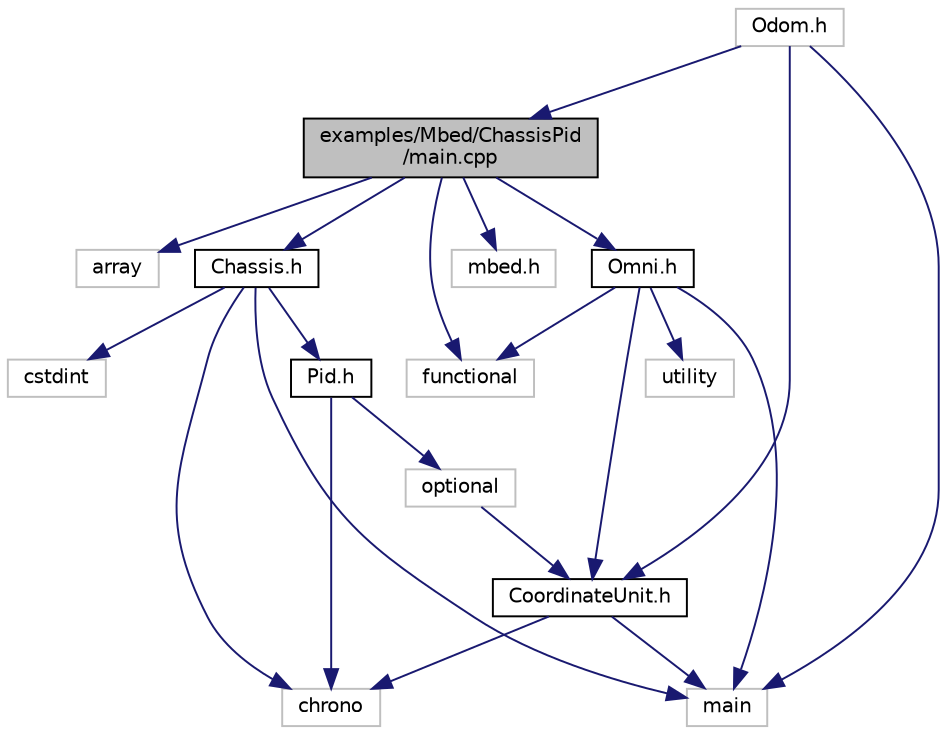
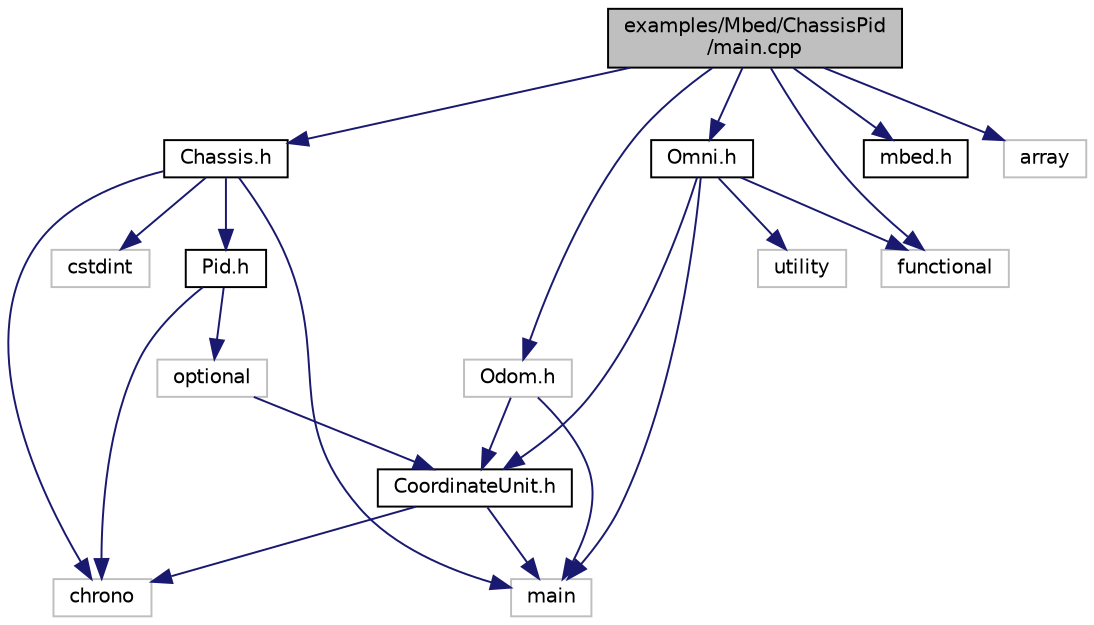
edge "Odom.h" -> "examples/Mbed/ChassisPid /main.cpp": reversed
node "mbed.h": color grey75 -> black
